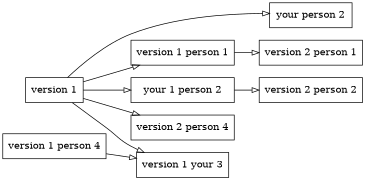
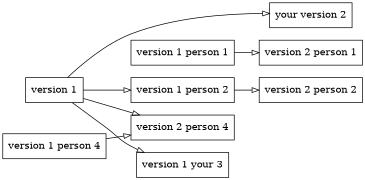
node "your person 2": label "your person 2" -> "your version 2"
edge "version 1" -> "version 1 person 1": removed
node "your 1 person 2": label "your 1 person 2" -> "version 1 person 2"
edge "version 1 person 4" -> "version 1 your 3": now "version 1 person 4" -> "version 2 person 4"
